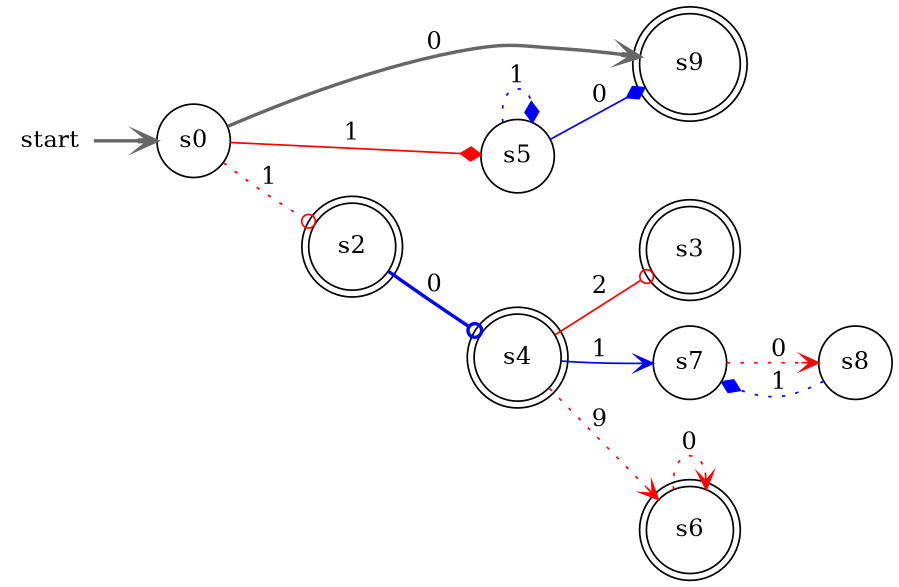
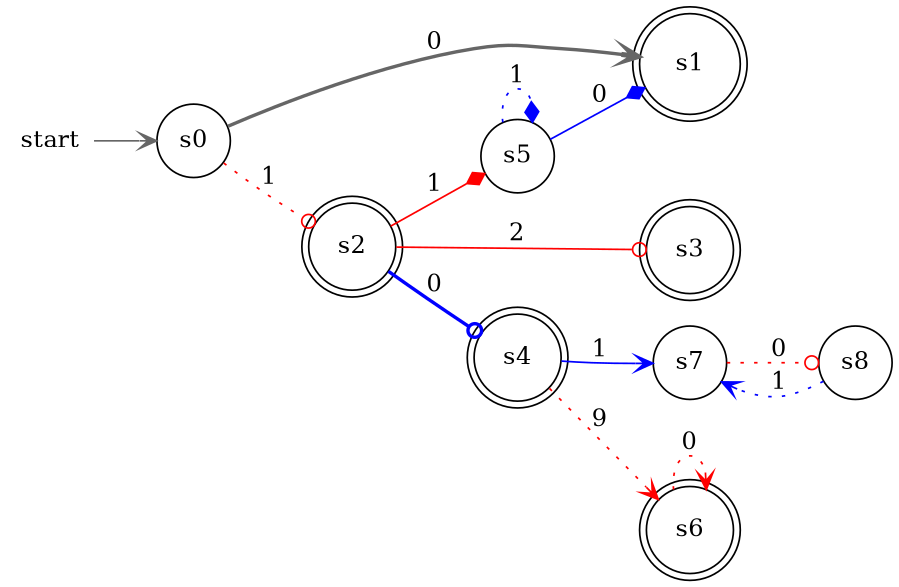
node "s9": label "s9" -> "s1"
edge "start" -> "s0": style bold -> solid
edge "s0" -> "s5": now "s2" -> "s5"
edge "s4" -> "s3": now "s2" -> "s3"
edge "s7" -> "s8": arrowhead vee -> odot
edge "s8" -> "s7": arrowhead diamond -> vee
